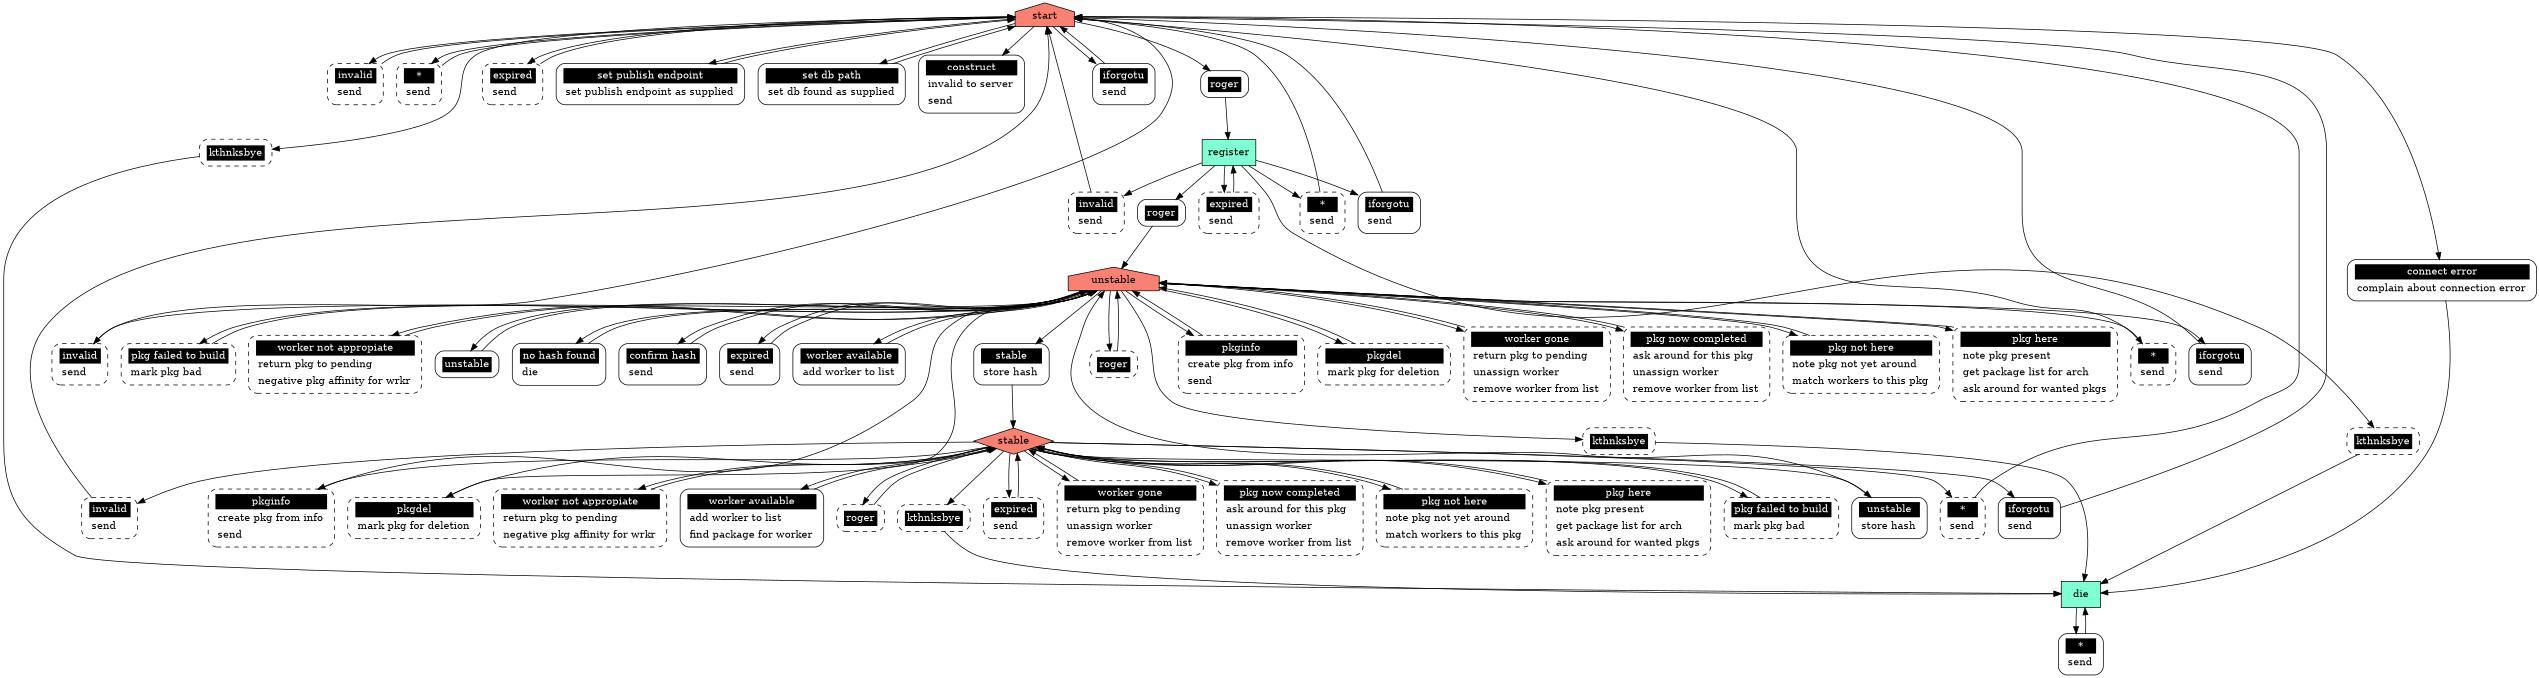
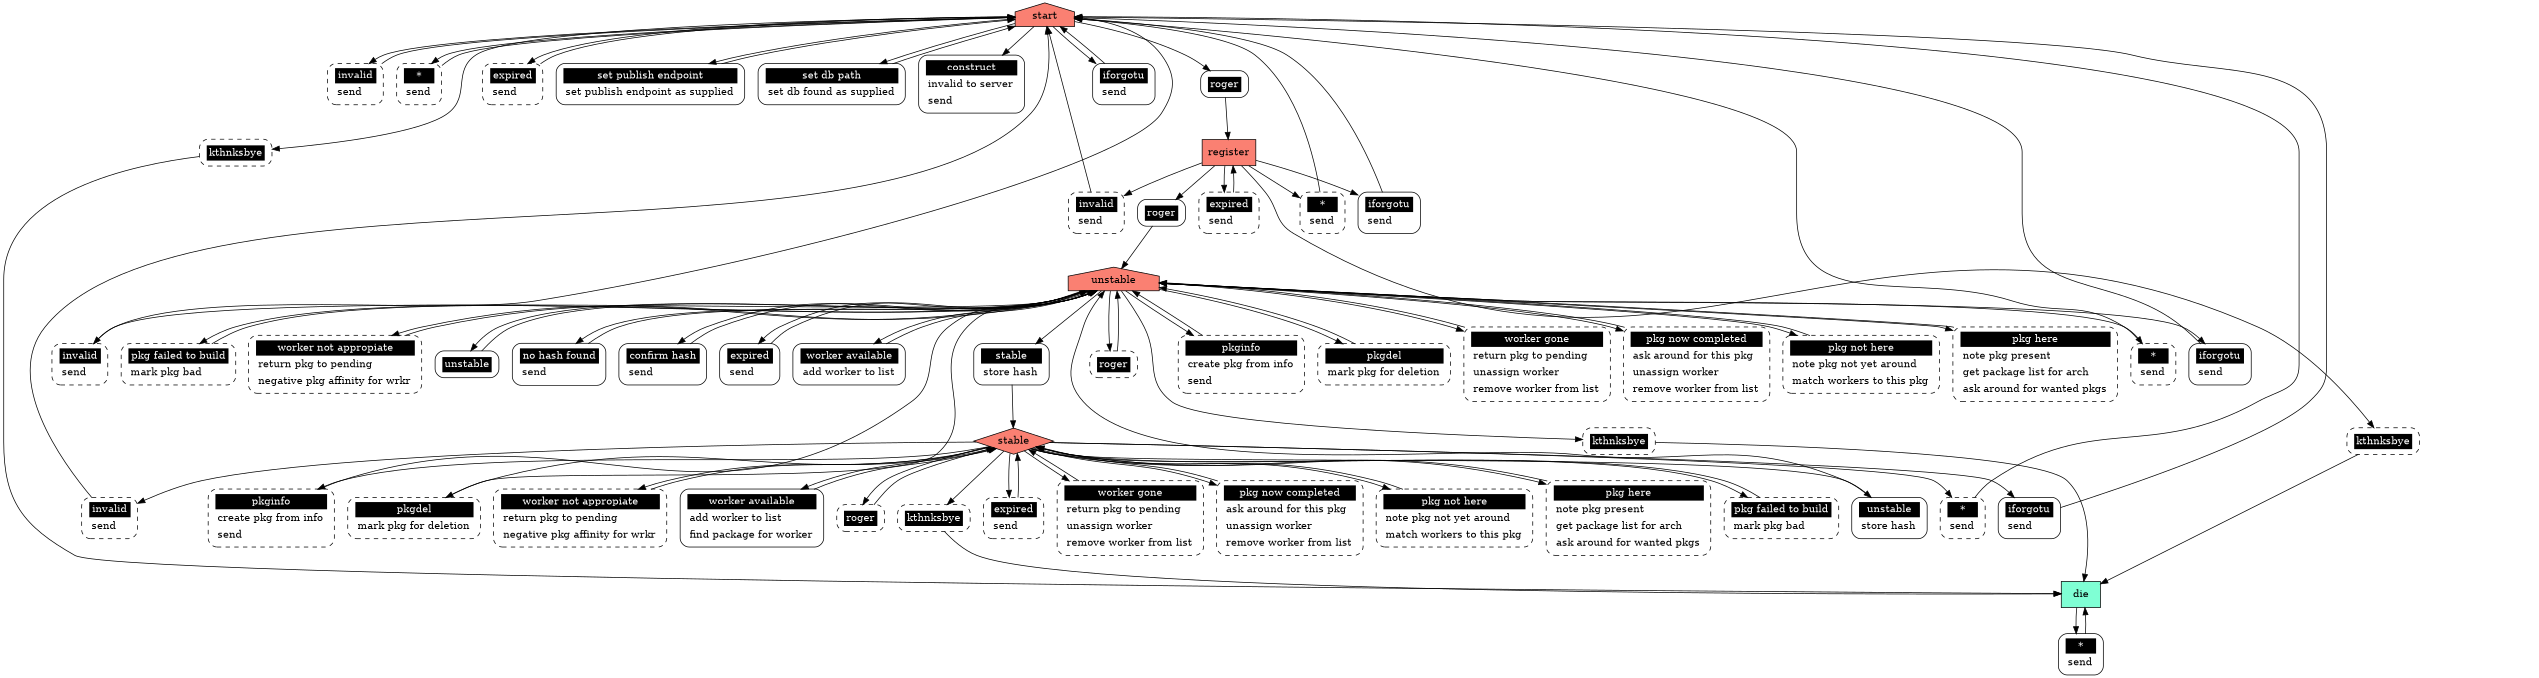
node "register": fillcolor aquamarine -> salmon
node "connect error": removed
node "no hash found": text "die" -> "send"
